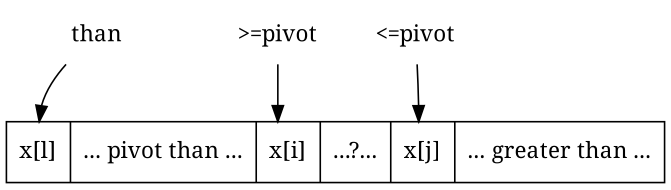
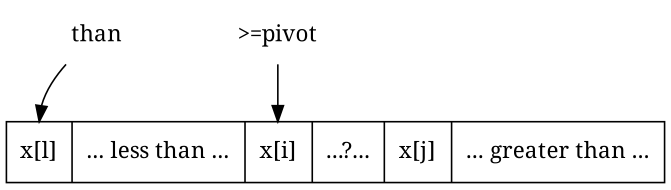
node "<=pivot": removed
node "x[l]": text "... pivot than ..." -> "... less than ..."
